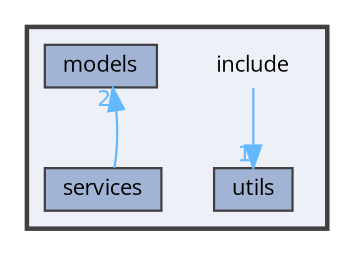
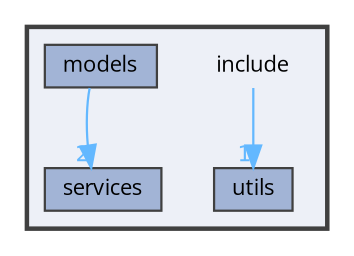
edge "services" -> "models": reversed
